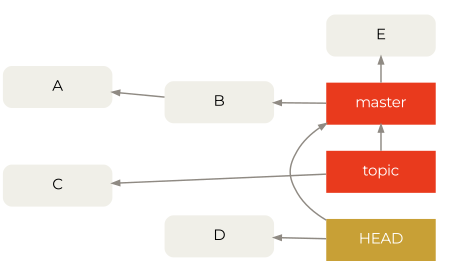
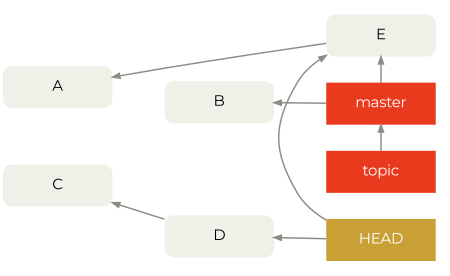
edge "B" -> "A": now "E" -> "A"
edge "HEAD" -> "master": now "HEAD" -> "E"
edge "topic" -> "C": now "D" -> "C"
